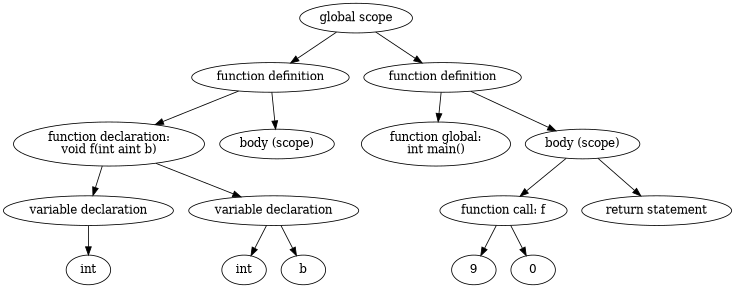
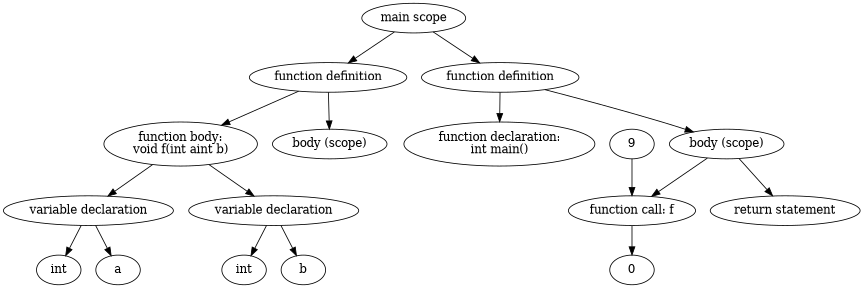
node "global scope": label "global scope" -> "main scope"
node "function declaration: void f(int aint b)": label "function declaration: void f(int aint b)" -> "function body: void f(int aint b)"
node "function global: int main()": label "function global: int main()" -> "function declaration: int main()"
edge "function call: f" -> "9": reversed
node "a": added
